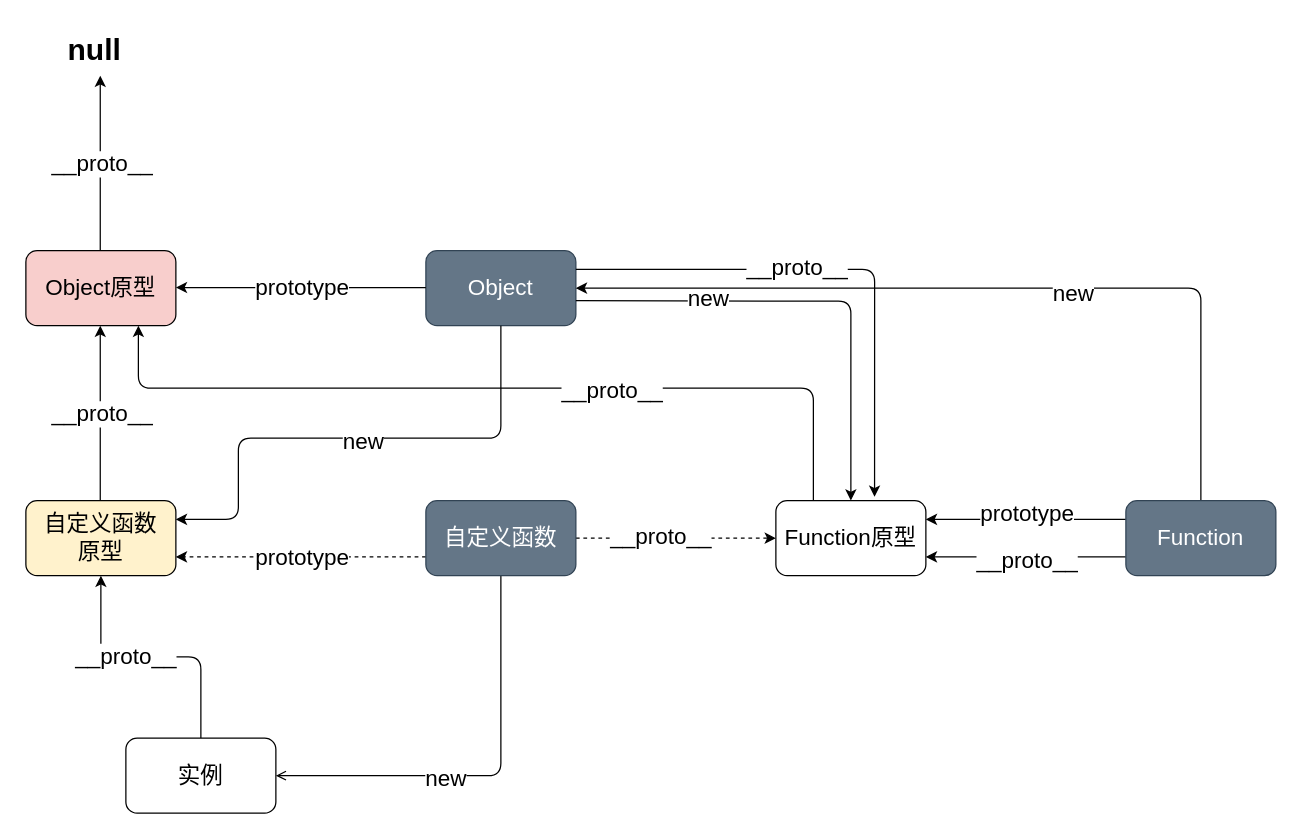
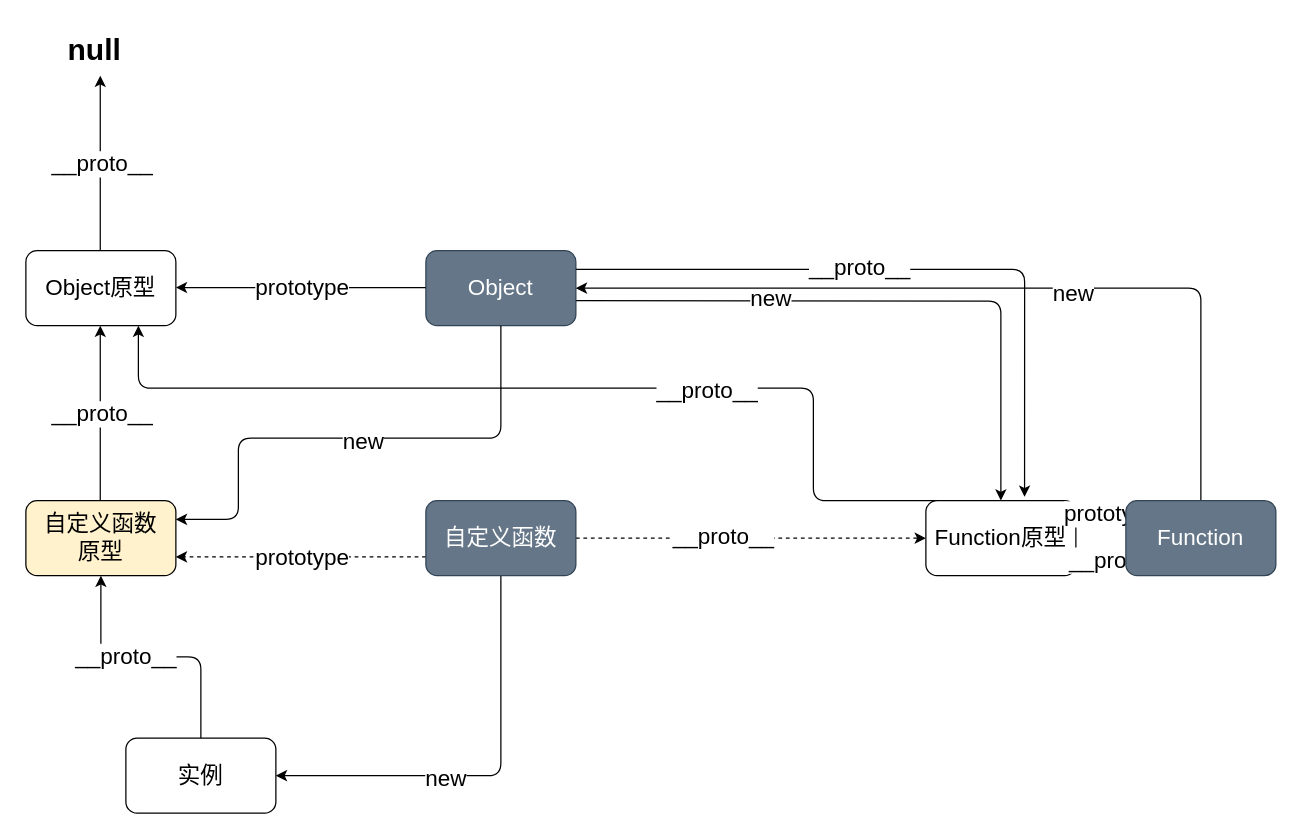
node "Object原型": fillcolor #f8cecc -> #ffffff
node "Function原型": moved (851, 538) -> (1001, 538)
edge "自定义函数" -> "实例": arrowhead open -> classic
